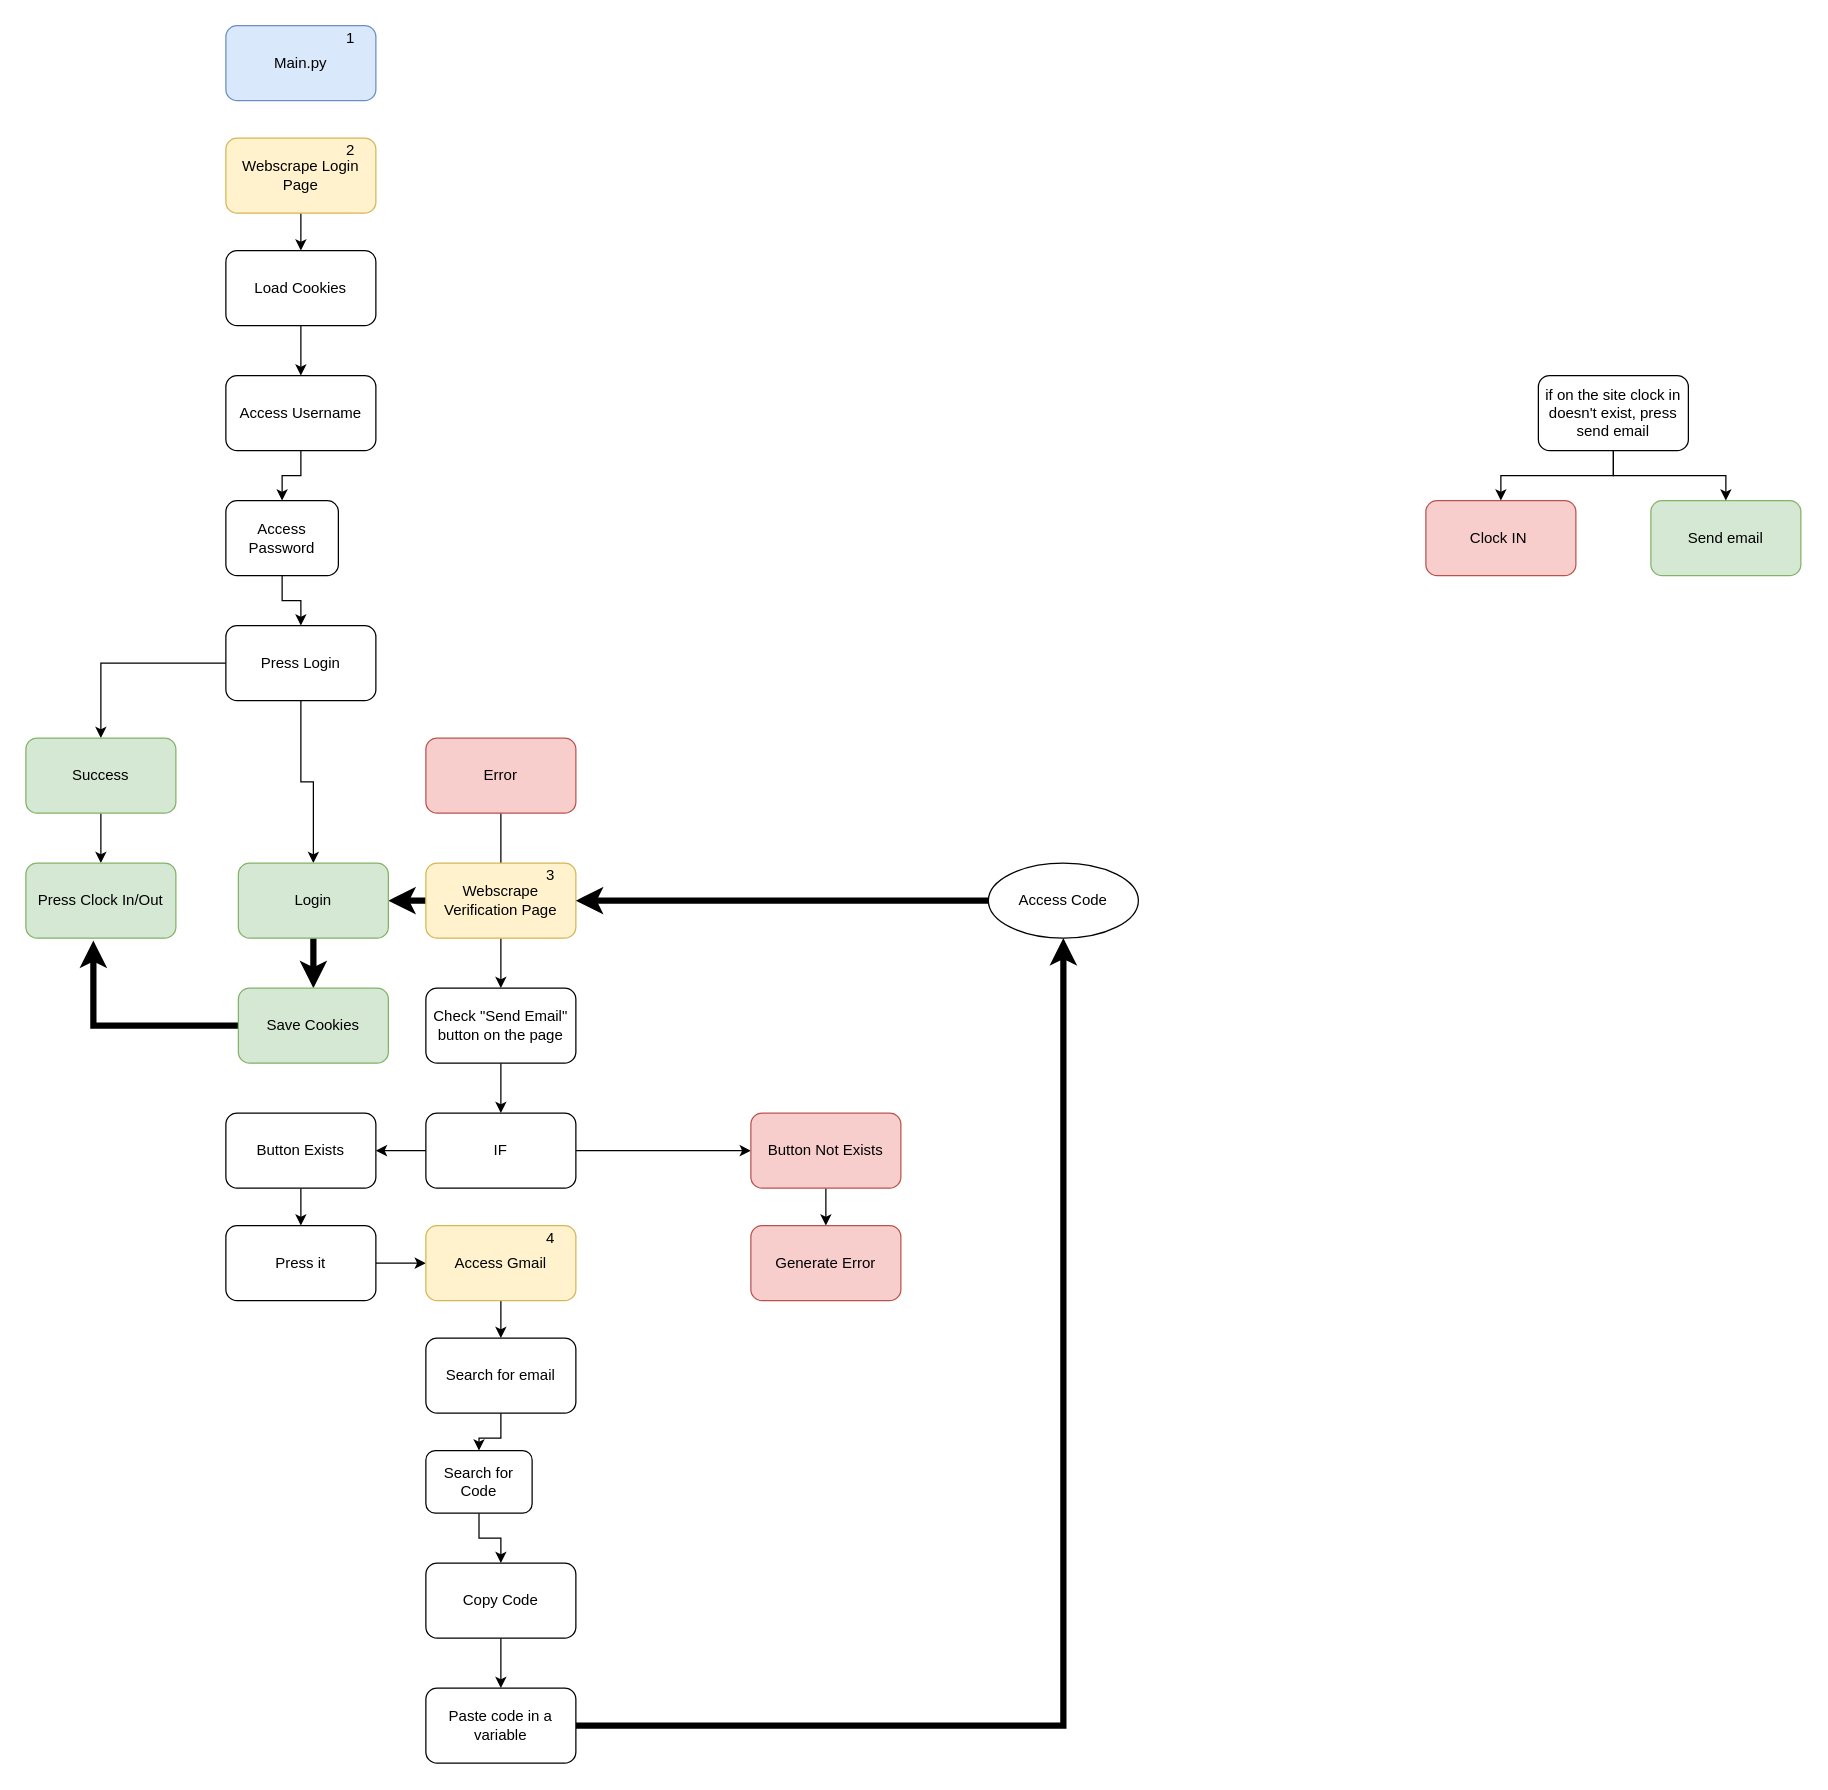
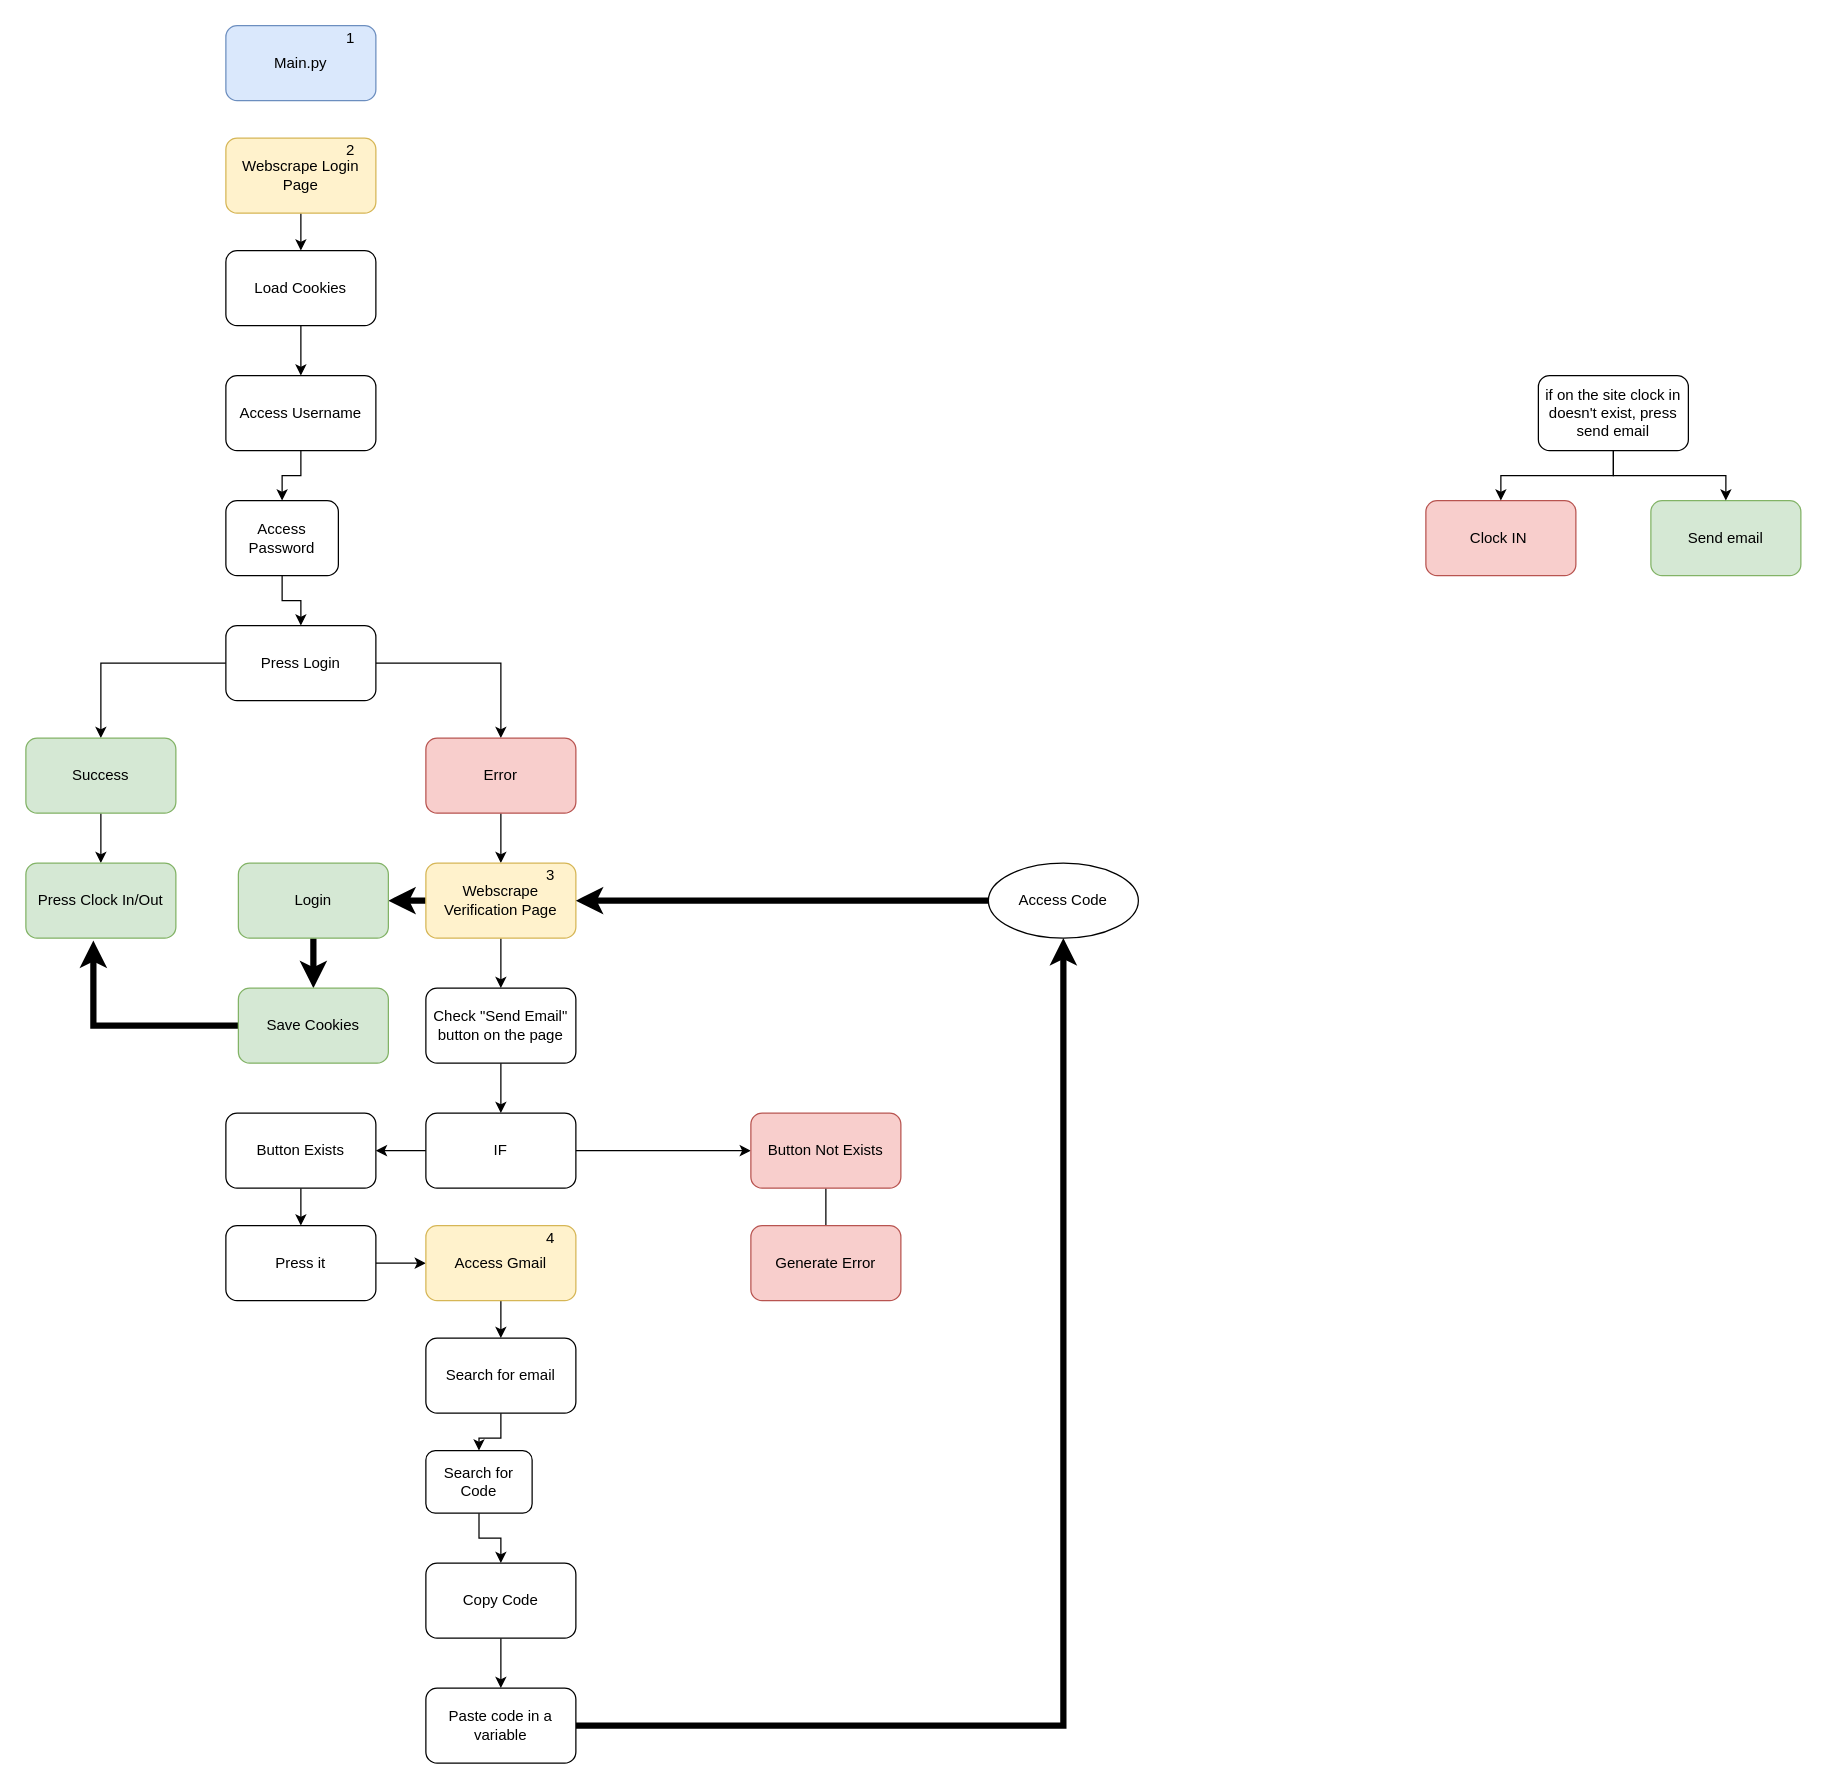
edge "Press Login" -> "Login": now "Press Login" -> "Error"
edge "Error" -- "Webscrape Verification Page": arrowhead none -> classic
edge "Button Not Exists" -> "Generate Error": arrowhead classic -> none
